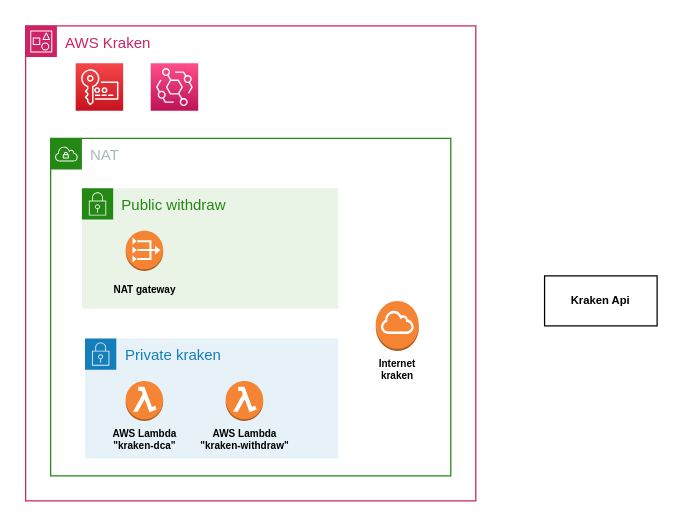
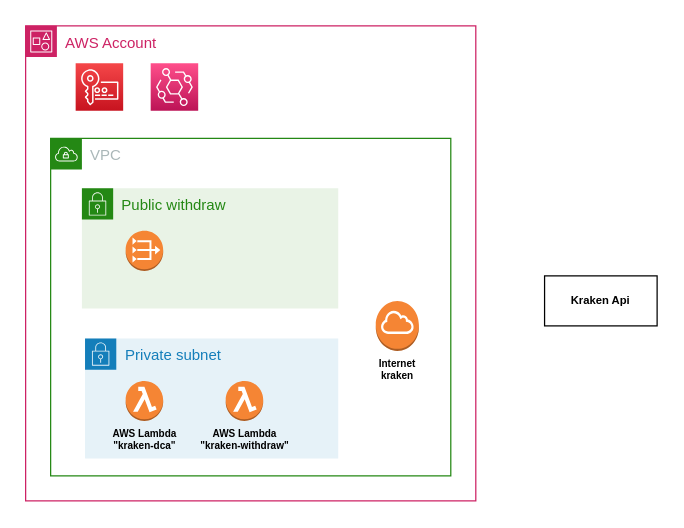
node "AWS Kraken": label "AWS Kraken" -> "AWS Account"
node "NAT": label "NAT" -> "VPC"
node "NAT gateway": removed
node "Private kraken": label "Private kraken" -> "Private subnet"
